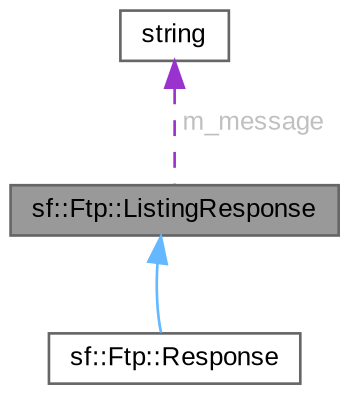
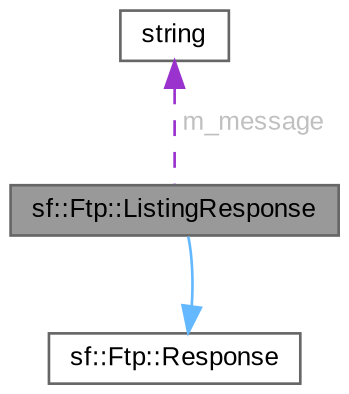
edge "sf::Ftp::Response" -> "sf::Ftp::ListingResponse": reversed
